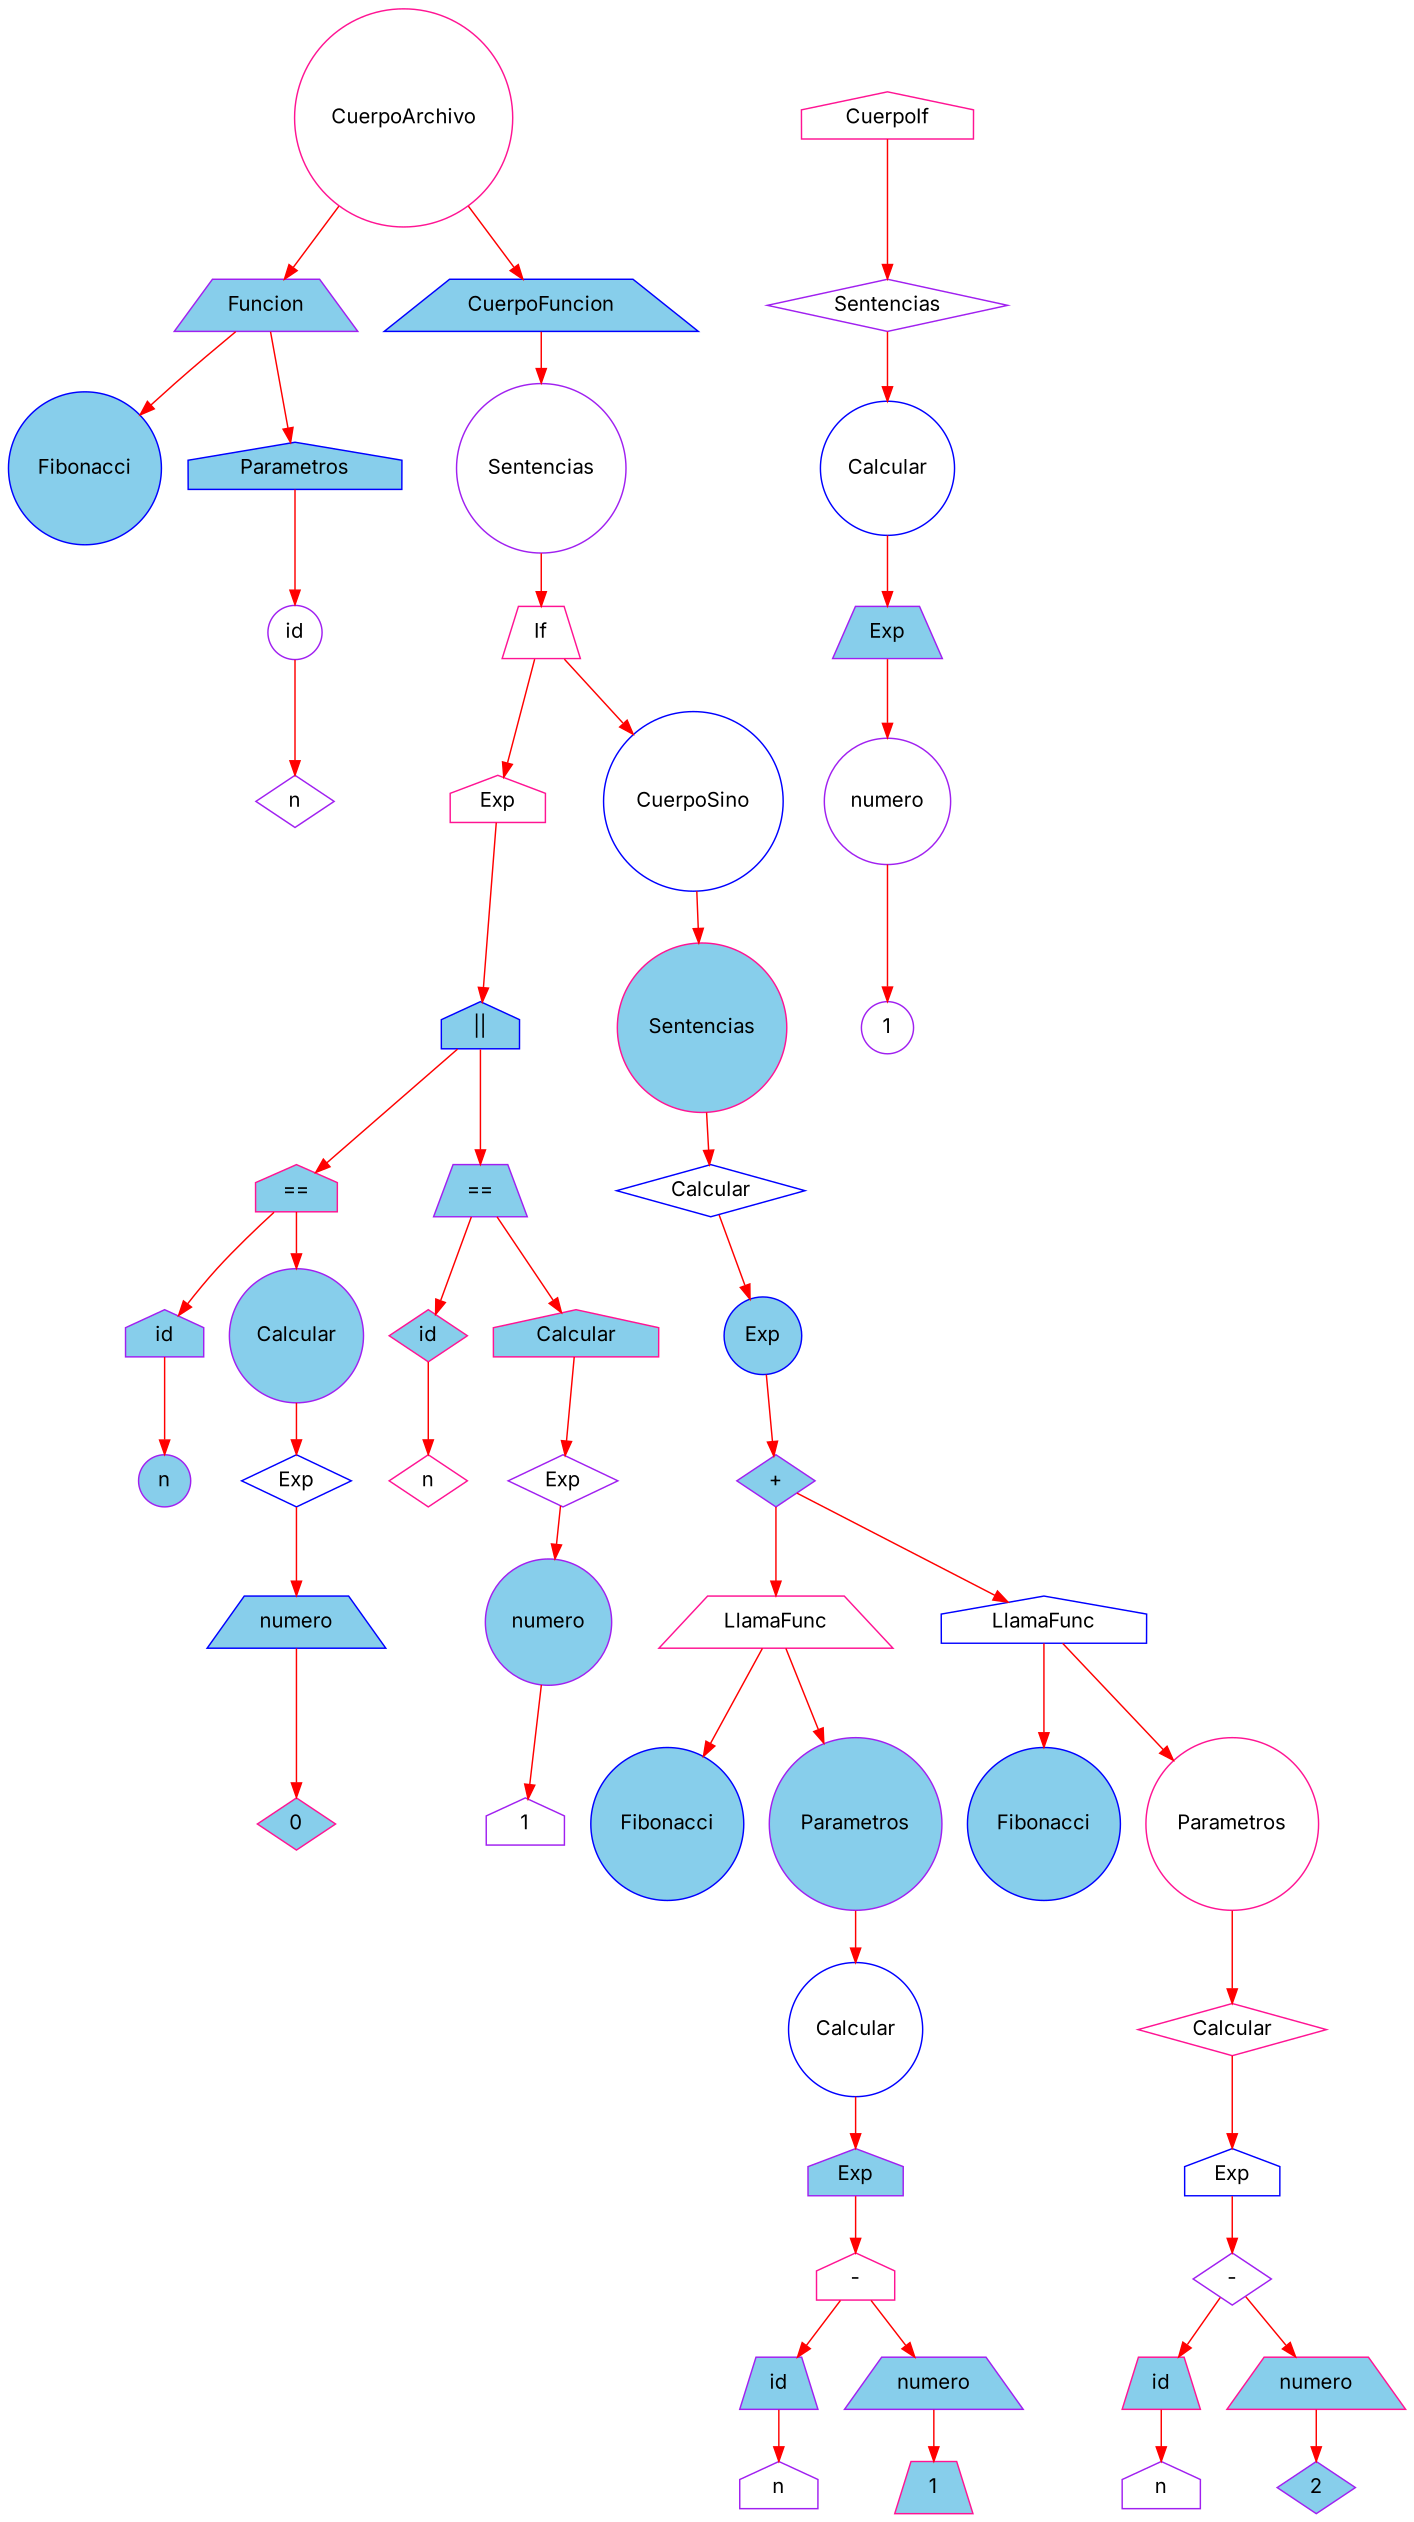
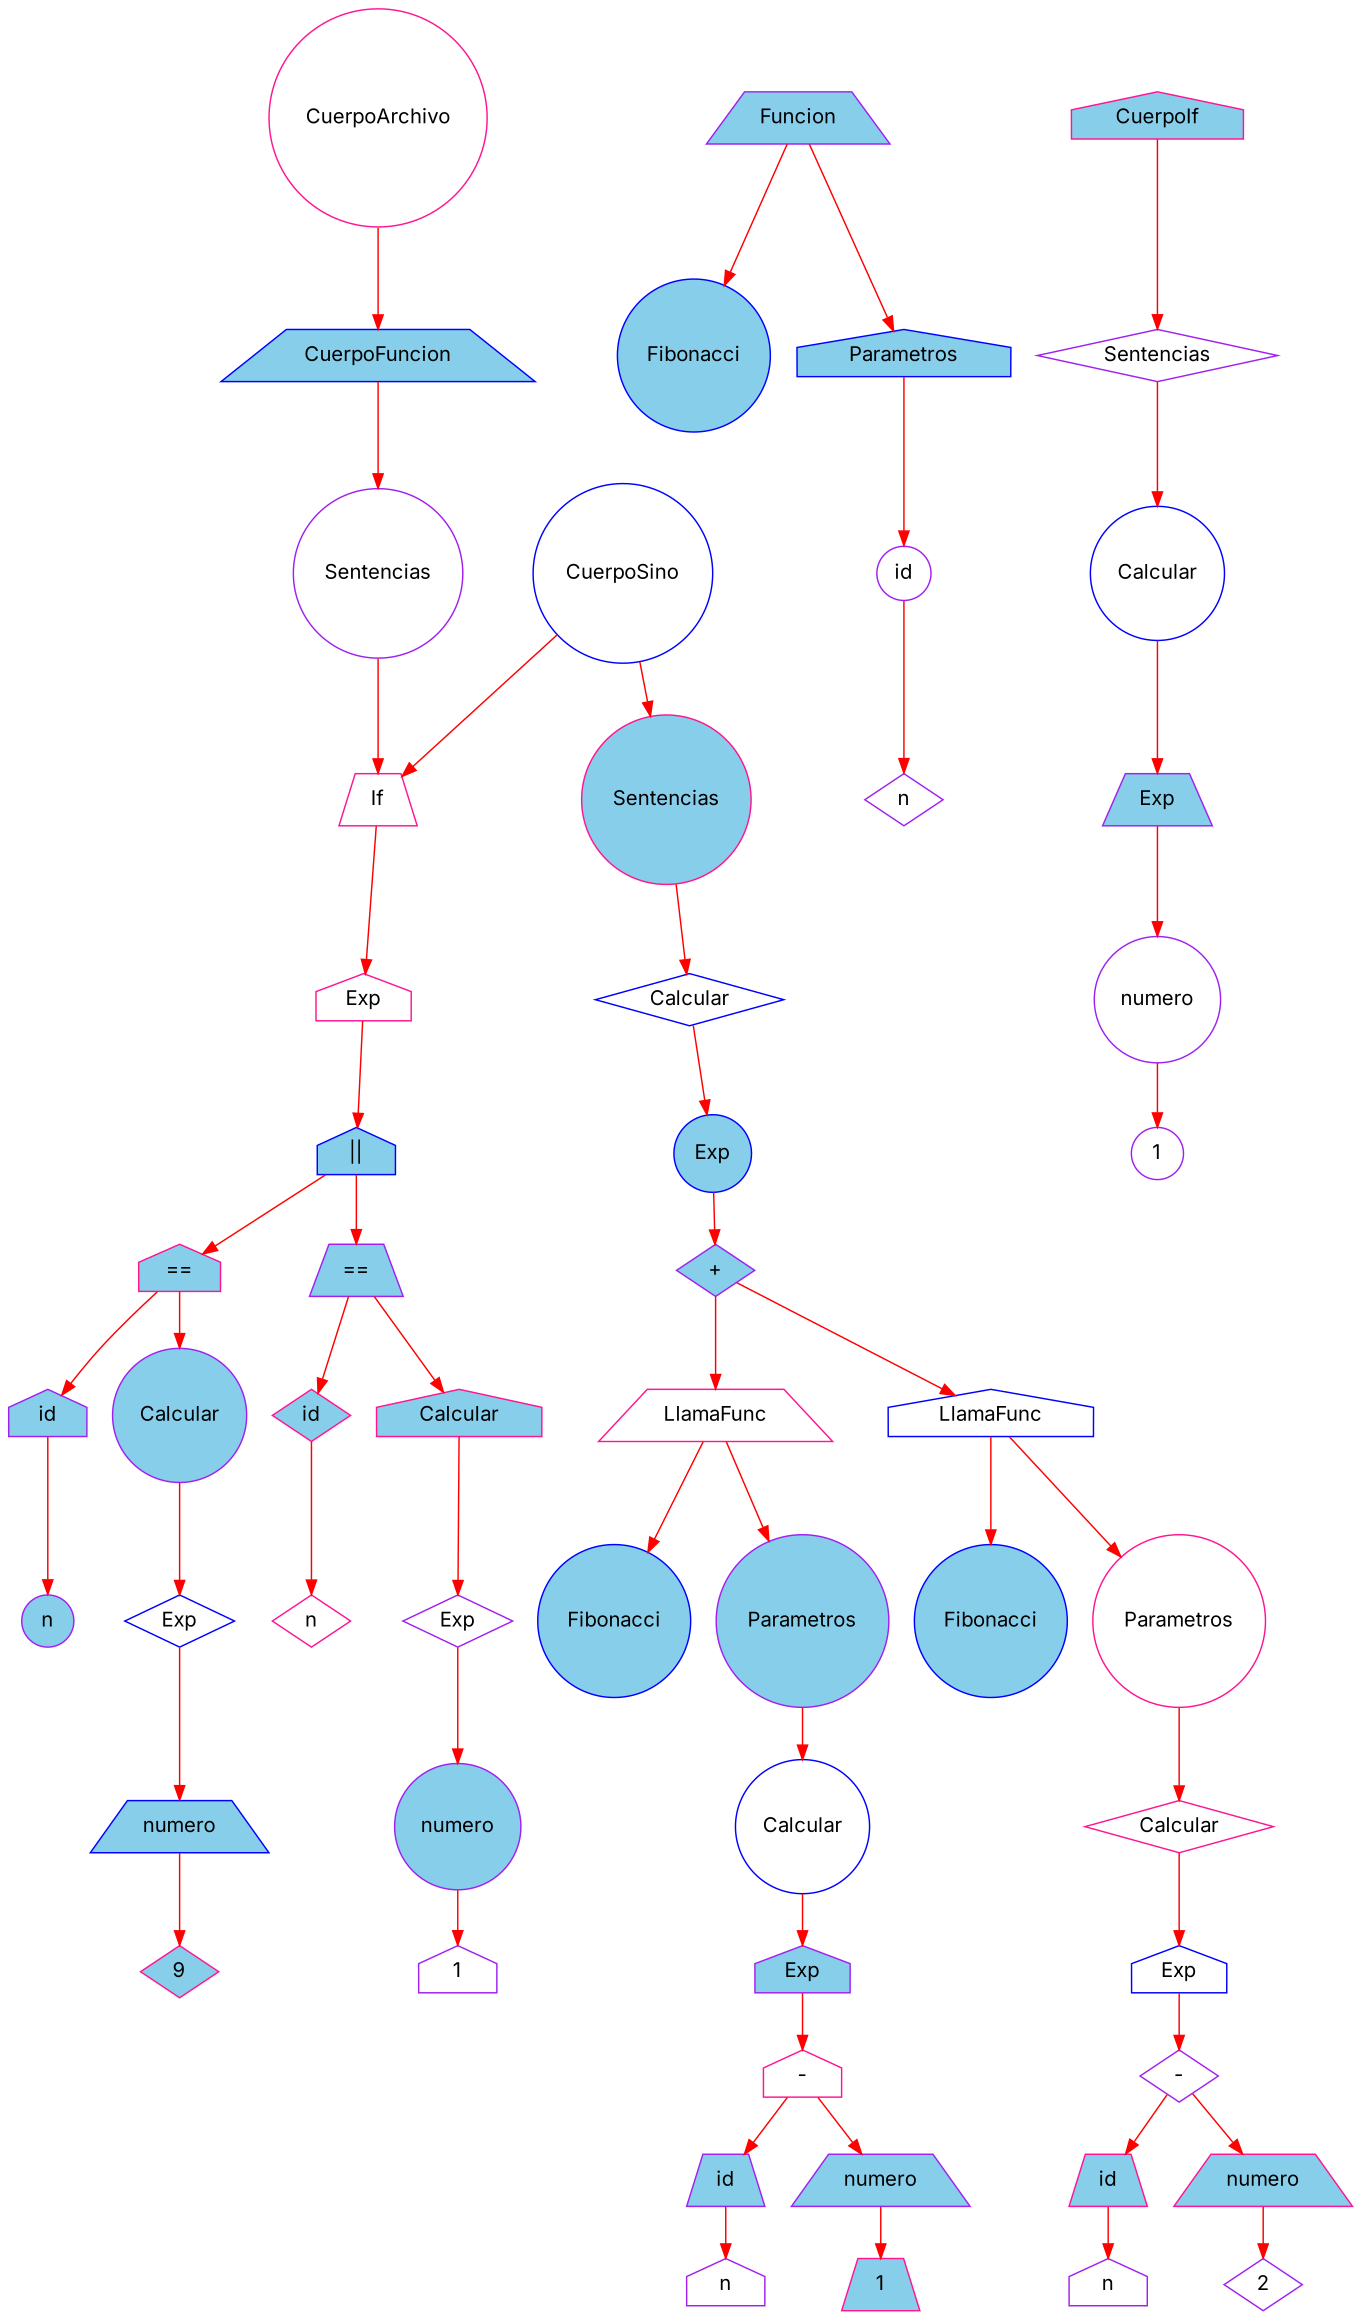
node "CuerpoIf": fillcolor white -> skyblue
edge "CuerpoArchivo" -> "Funcion": removed
edge "If" -> "CuerpoSino": reversed
node "0": label "0" -> "9"
node "2": fillcolor skyblue -> white
